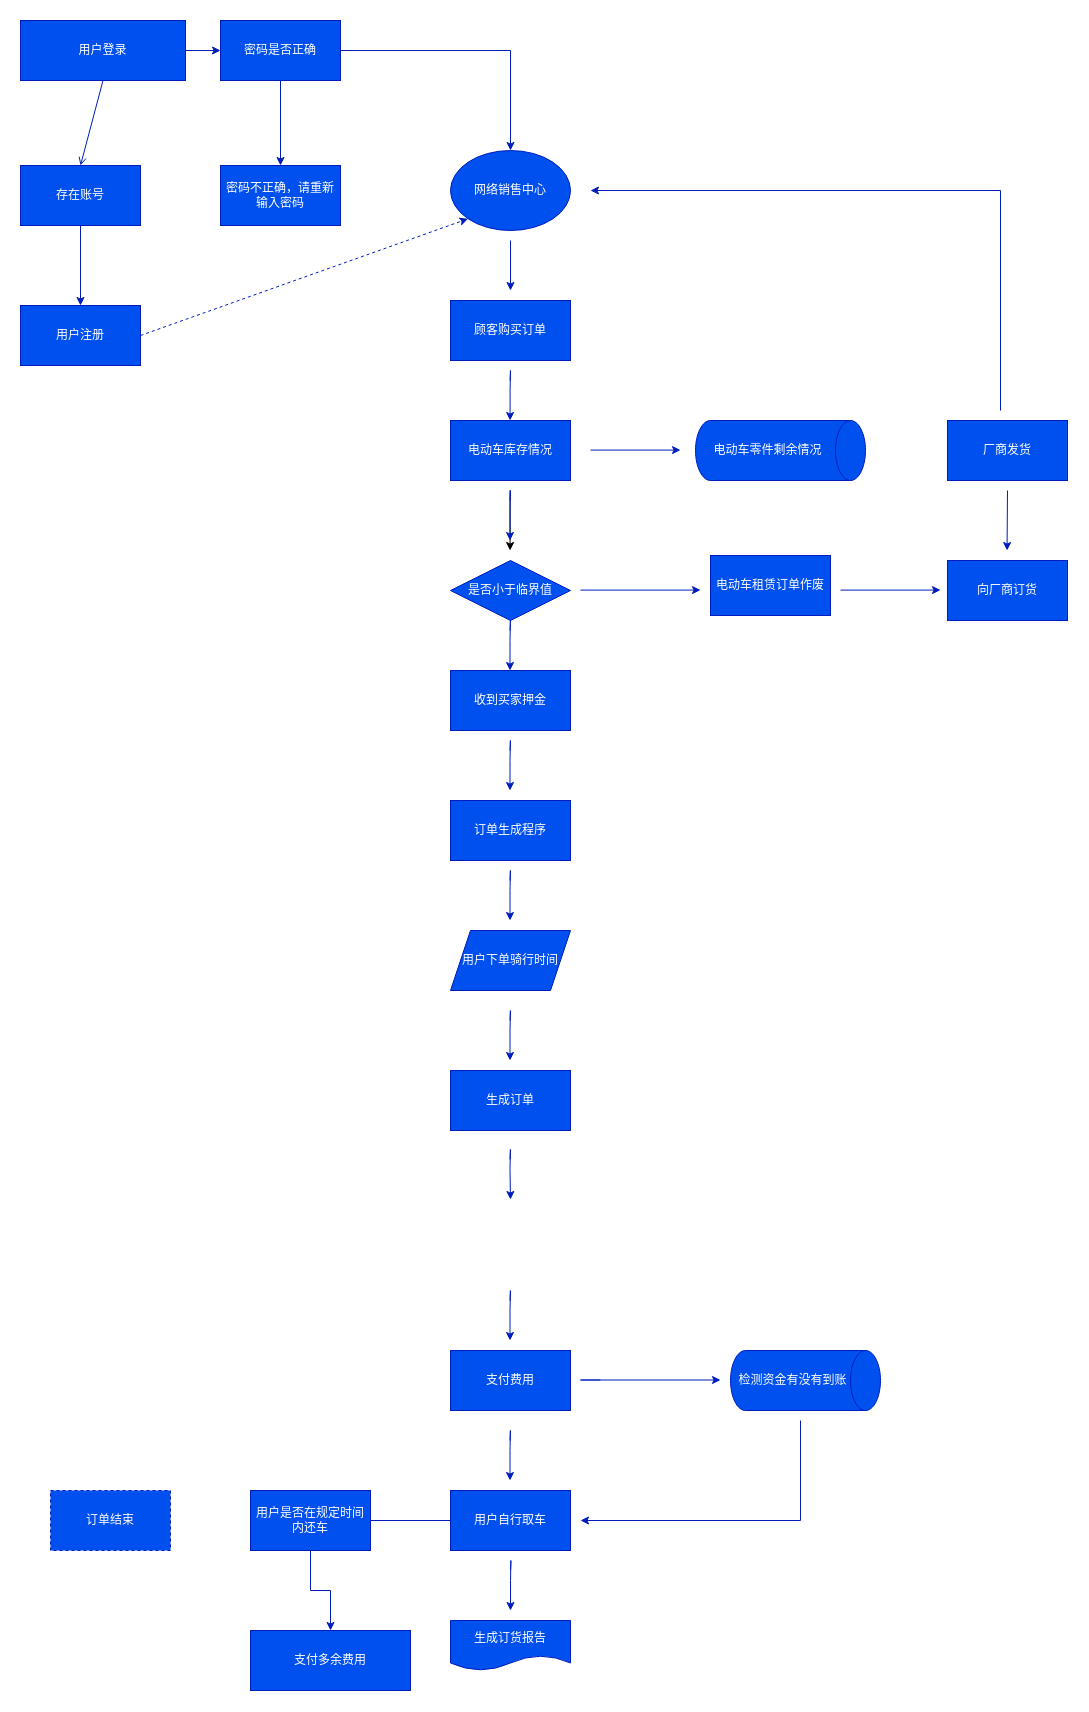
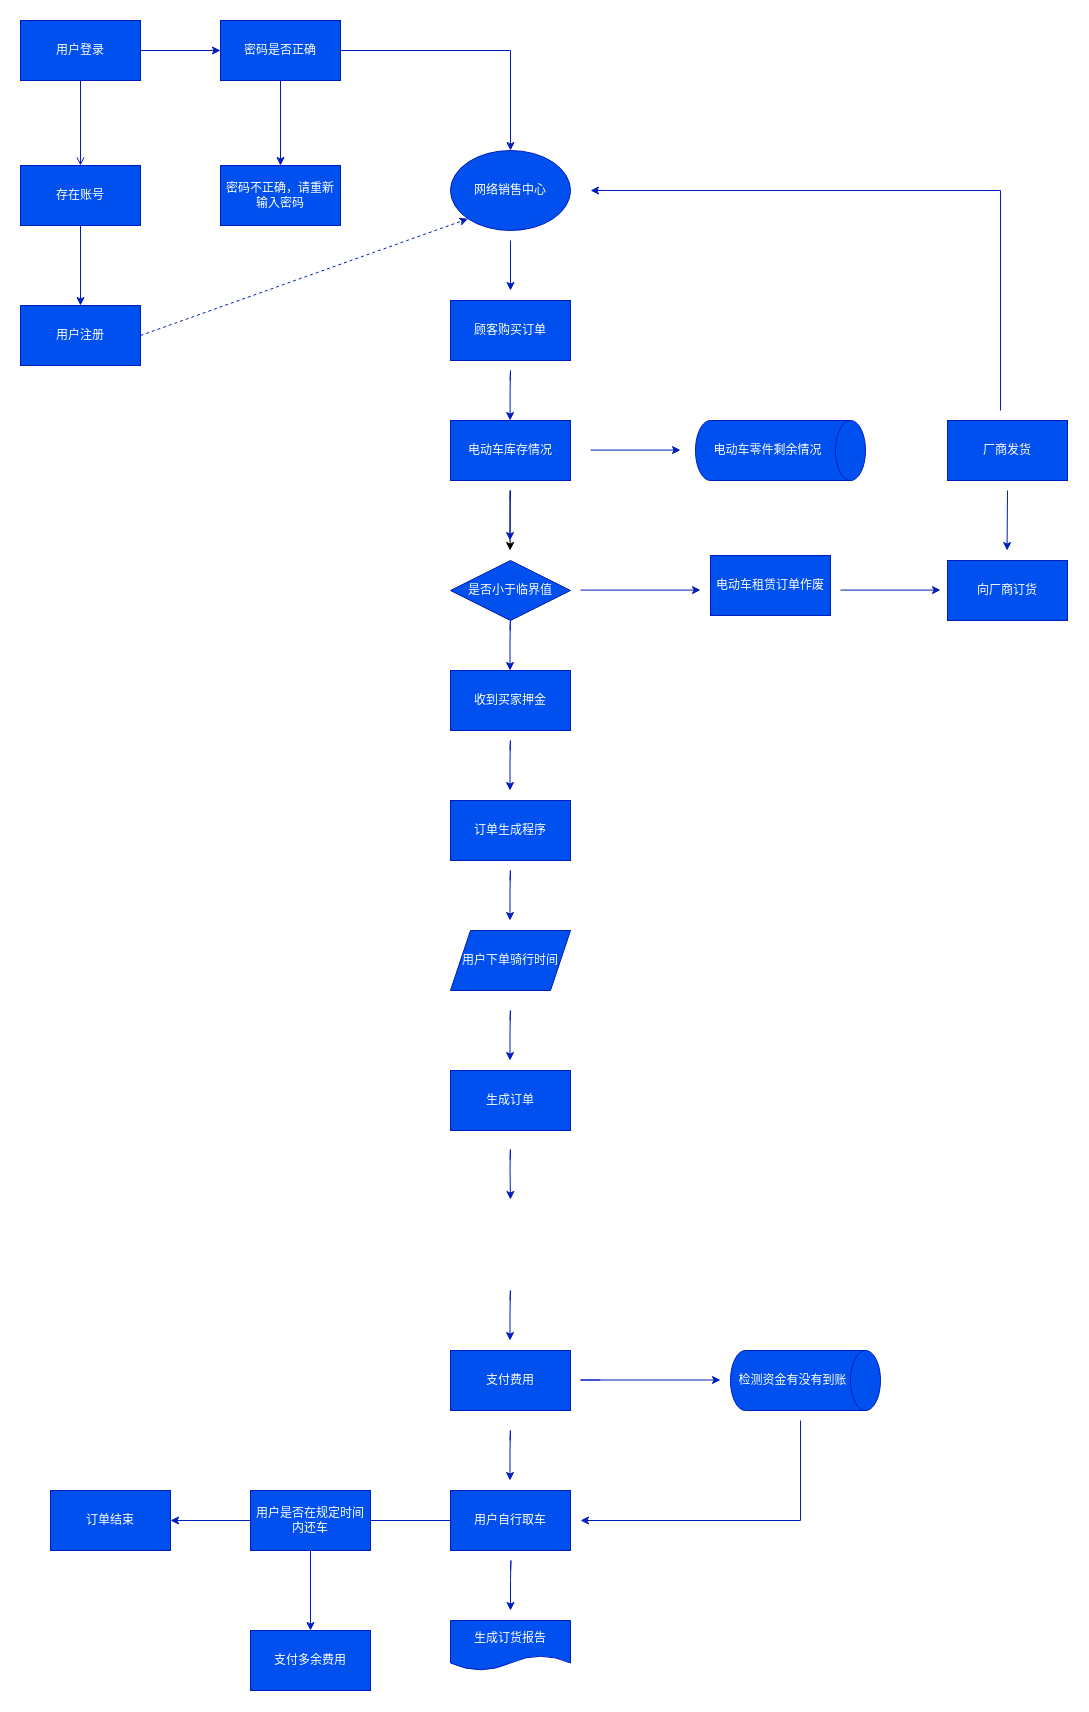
node "用户登录": size 165x60 -> 120x60
node "订单结束": style dashed -> solid
edge "用户是否在规定时间内还车" -> "订单结束": added
node "支付多余费用": size 160x60 -> 120x60
